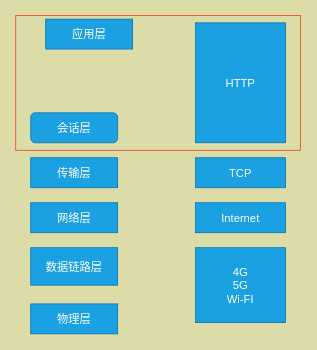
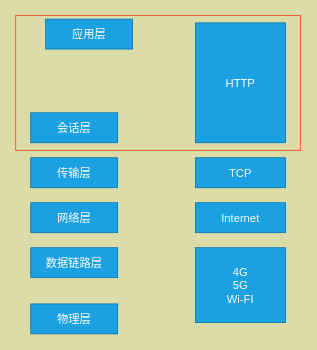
node "会话层": shape rounded rectangle -> rectangle
node "数据链路层": size 87x38 -> 87x30
